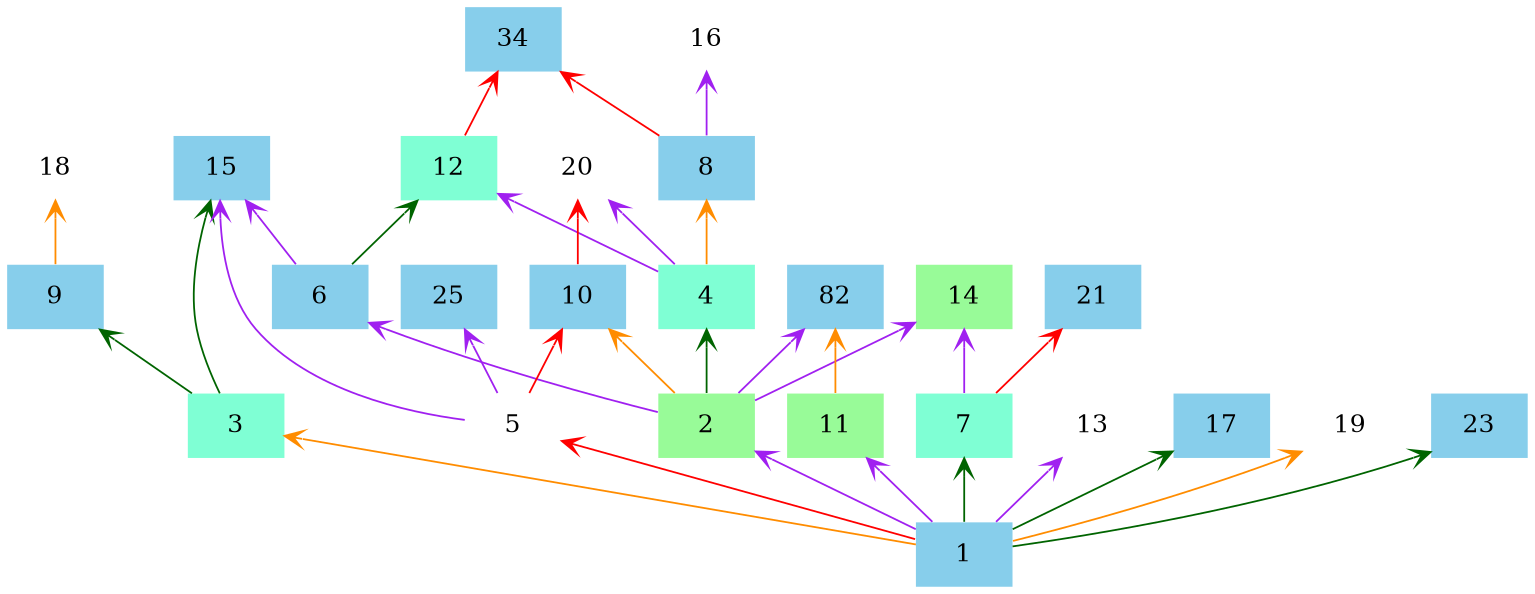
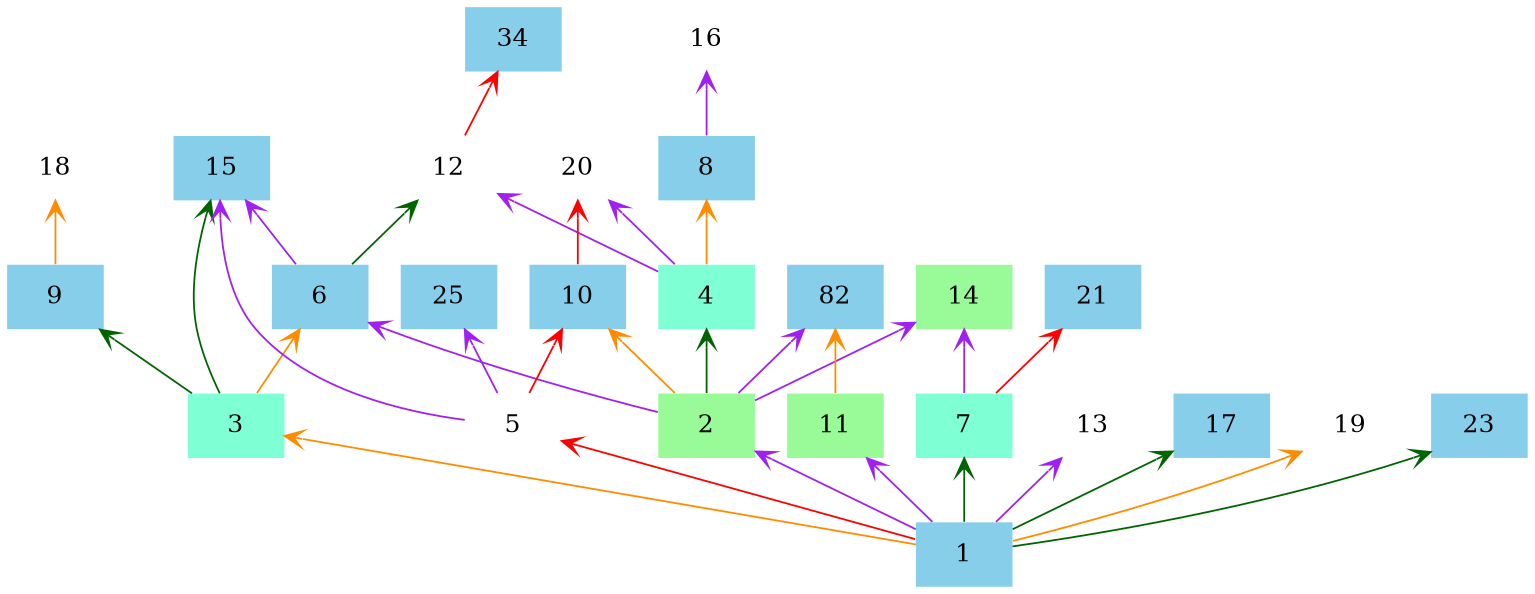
edge "8" -> "34": removed
node "12": fillcolor aquamarine -> white
edge "3" -> "6": added
